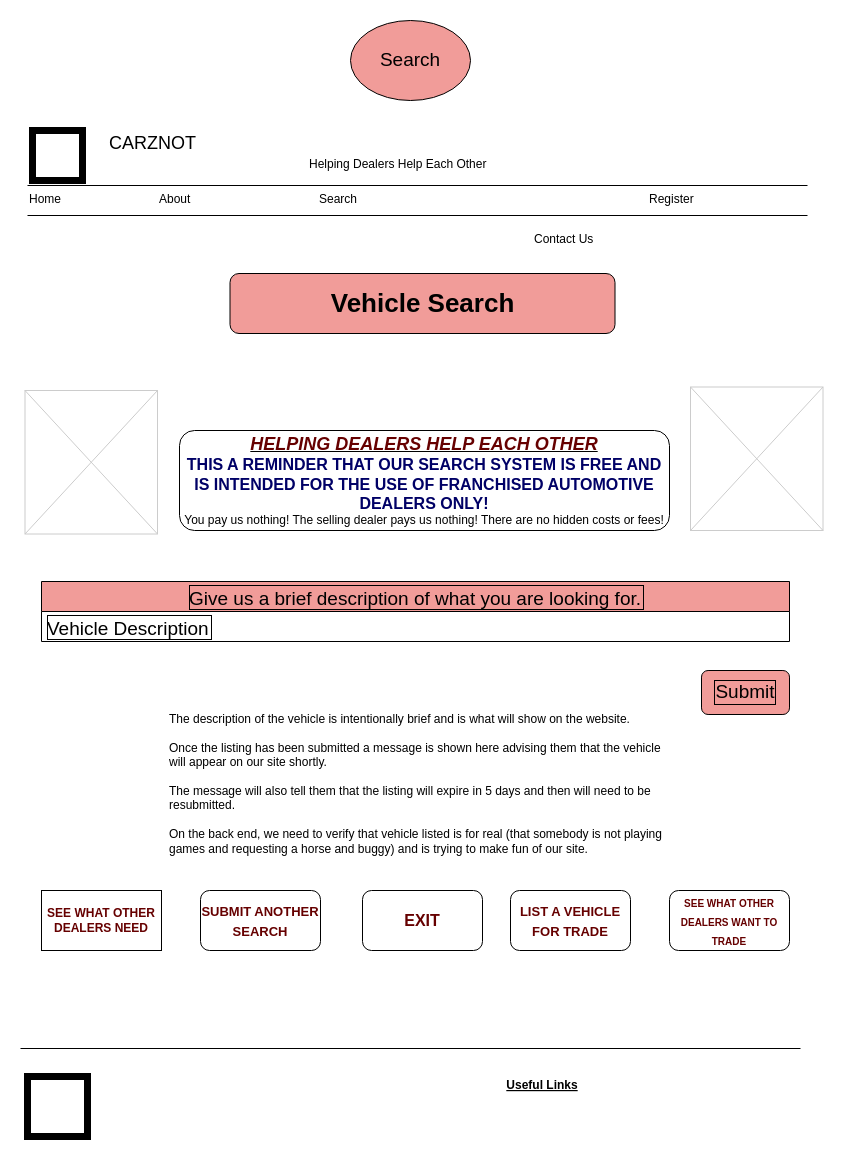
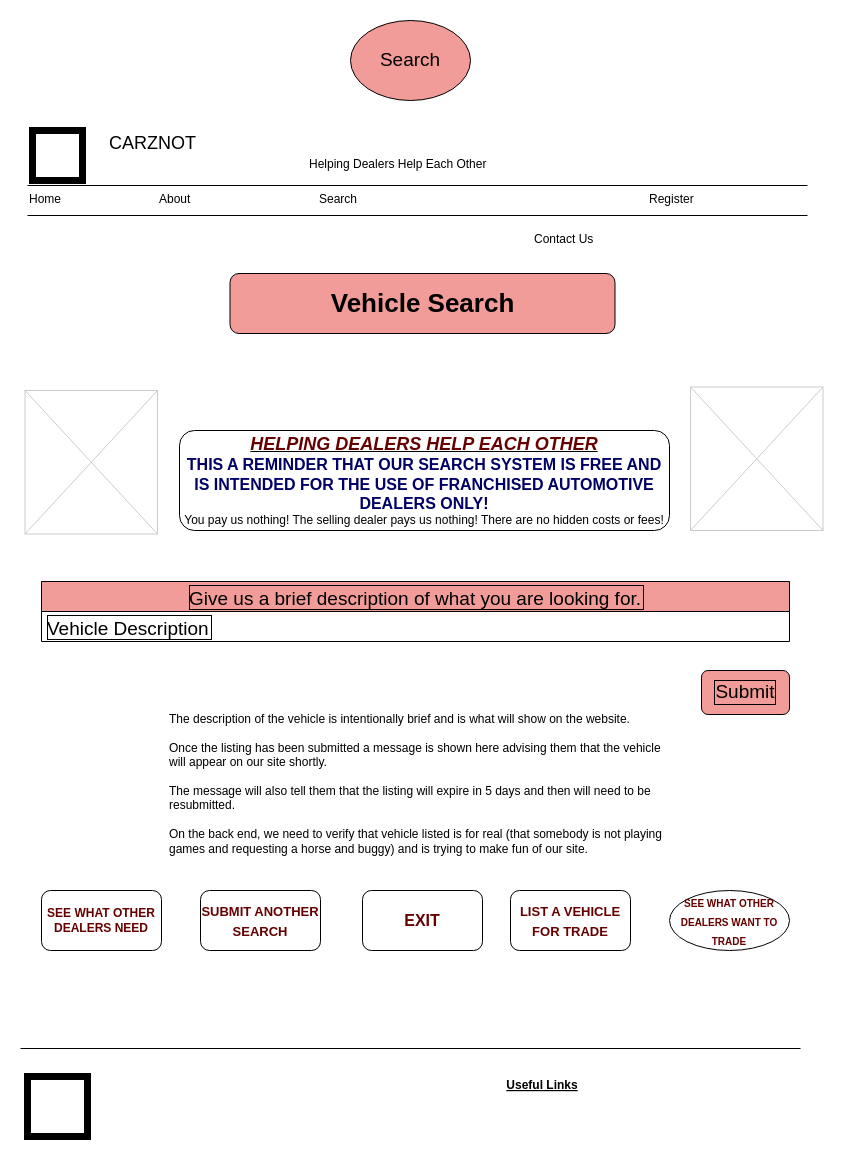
node "SEE WHAT OTHER DEALERS NEED": shape rectangle -> rounded rectangle
node "SEE WHAT OTHER DEALERS WANT TO TRADE": shape rounded rectangle -> ellipse
